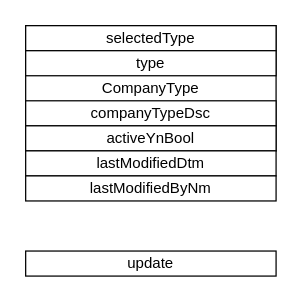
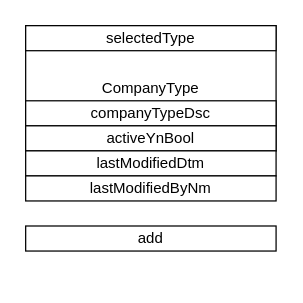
node "type": removed
node "add": added
node "update": removed
